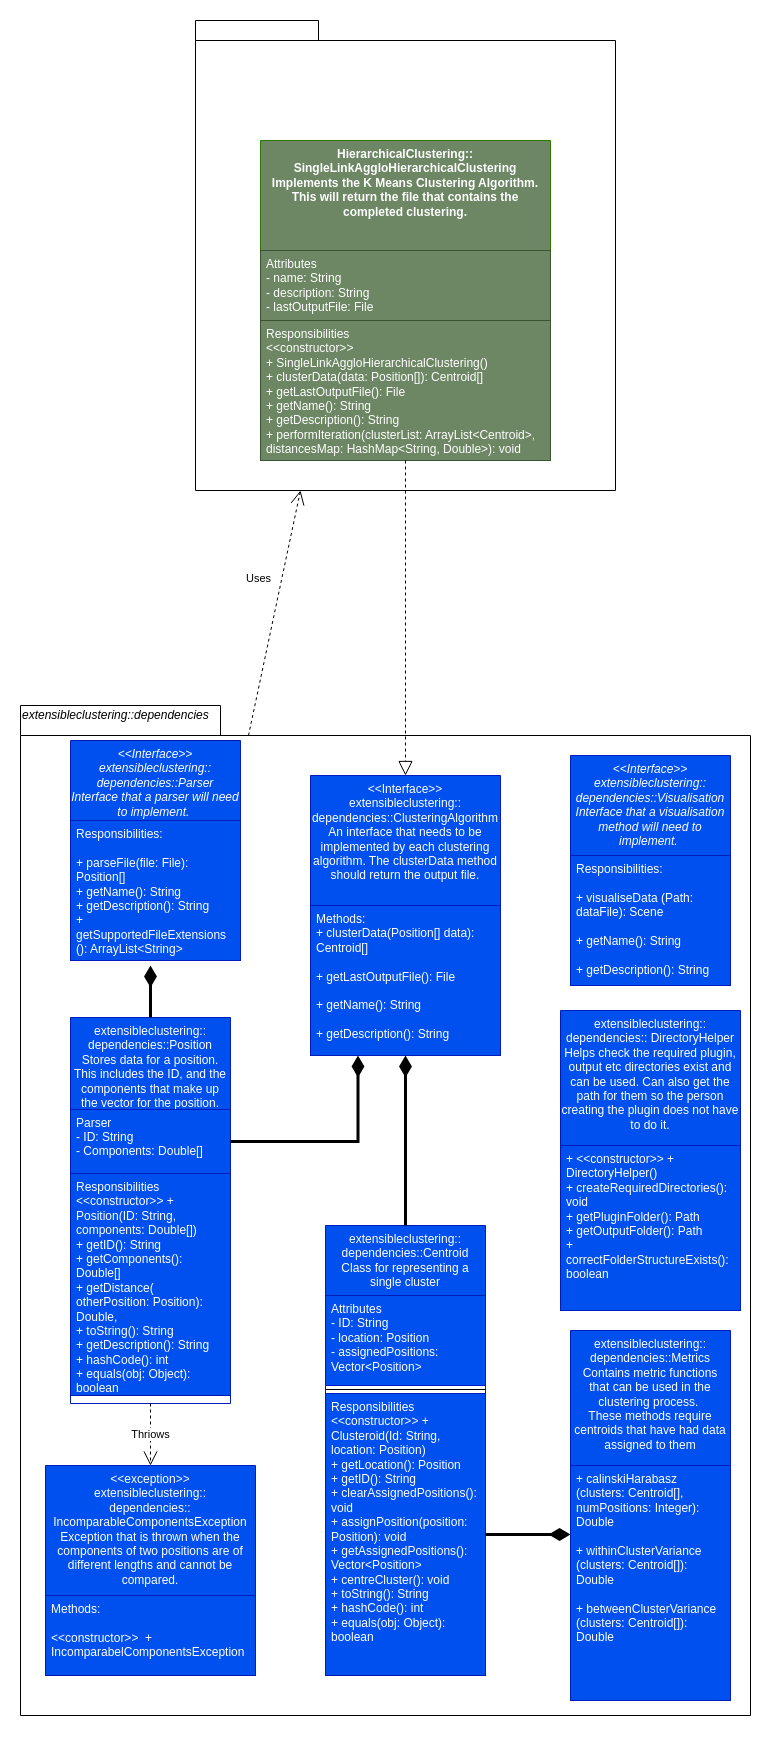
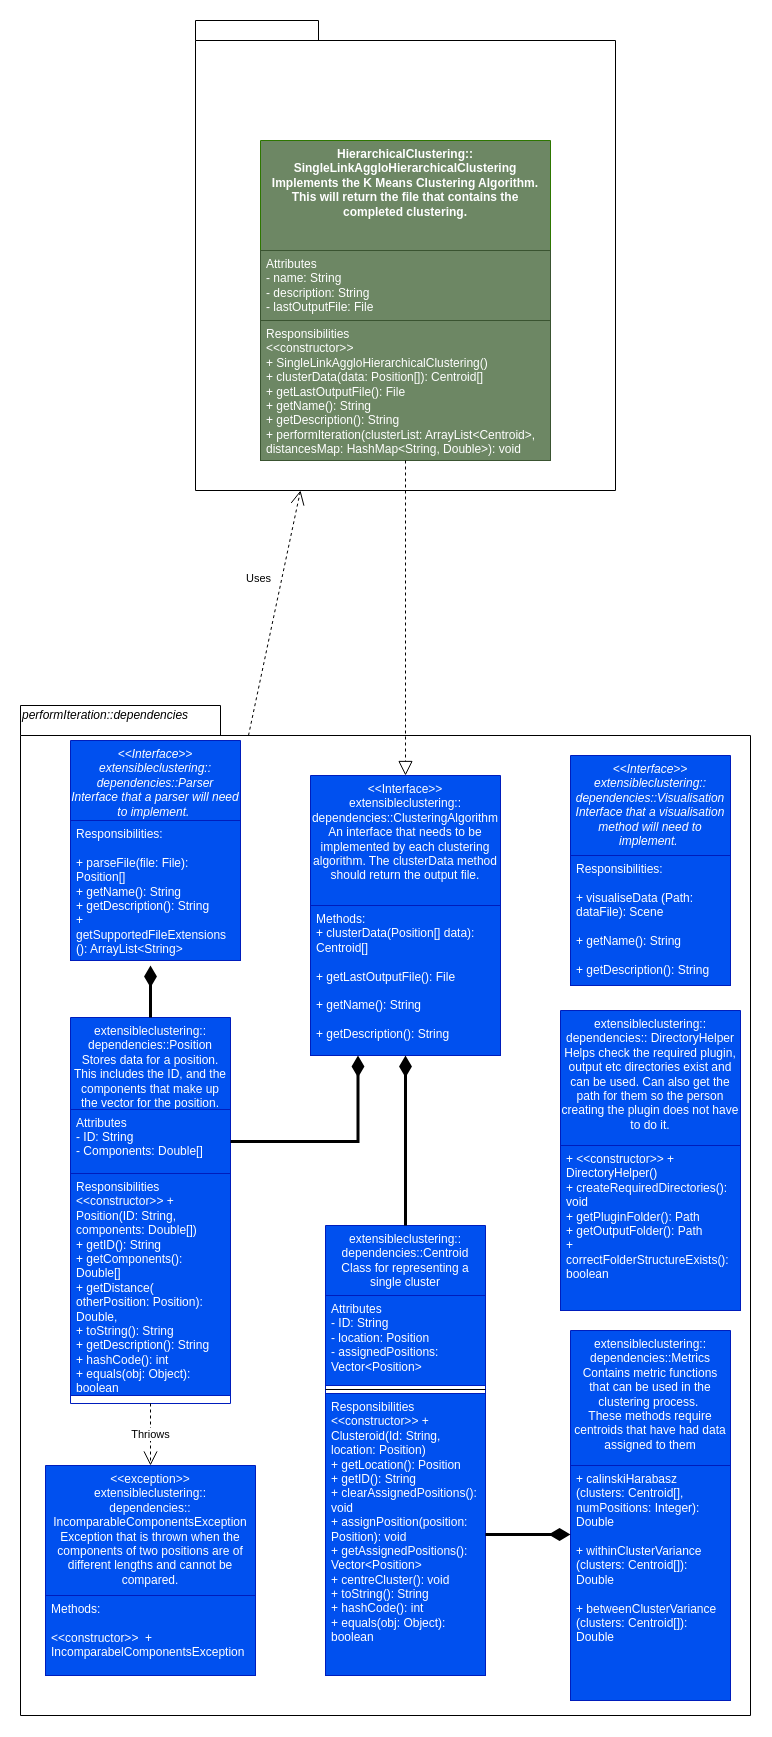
node "extensibleclustering::dependencies": label "extensibleclustering::dependencies" -> "performIteration::dependencies"
node "Parser - ID: String - Components: Double[]": label "Parser - ID: String - Components: Double[]" -> "Attributes - ID: String - Components: Double[]"
